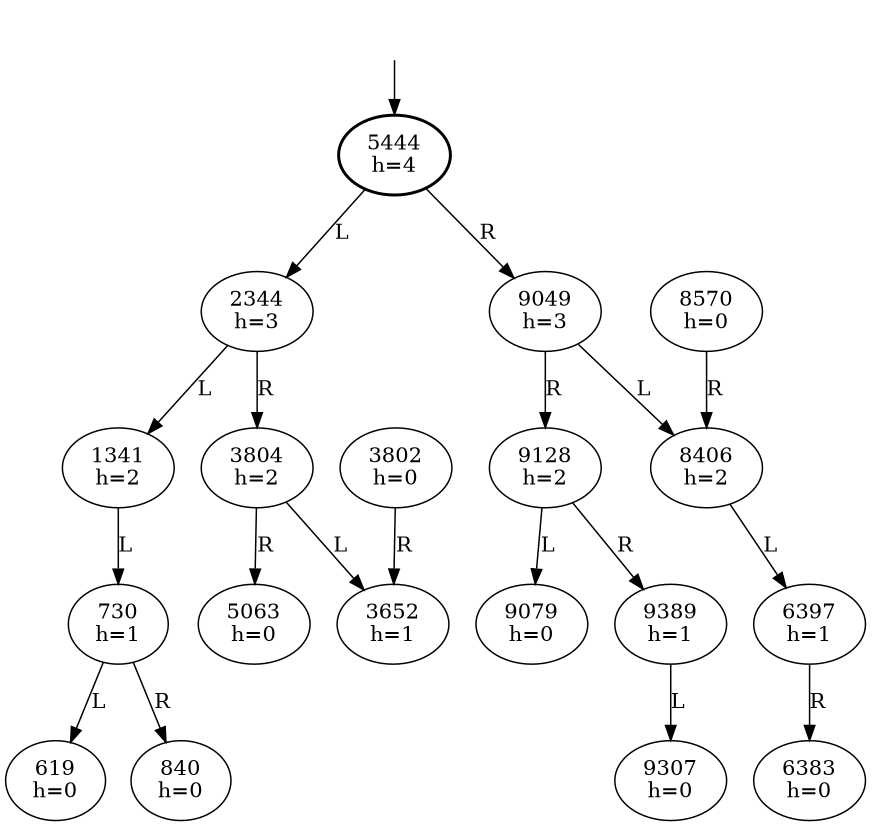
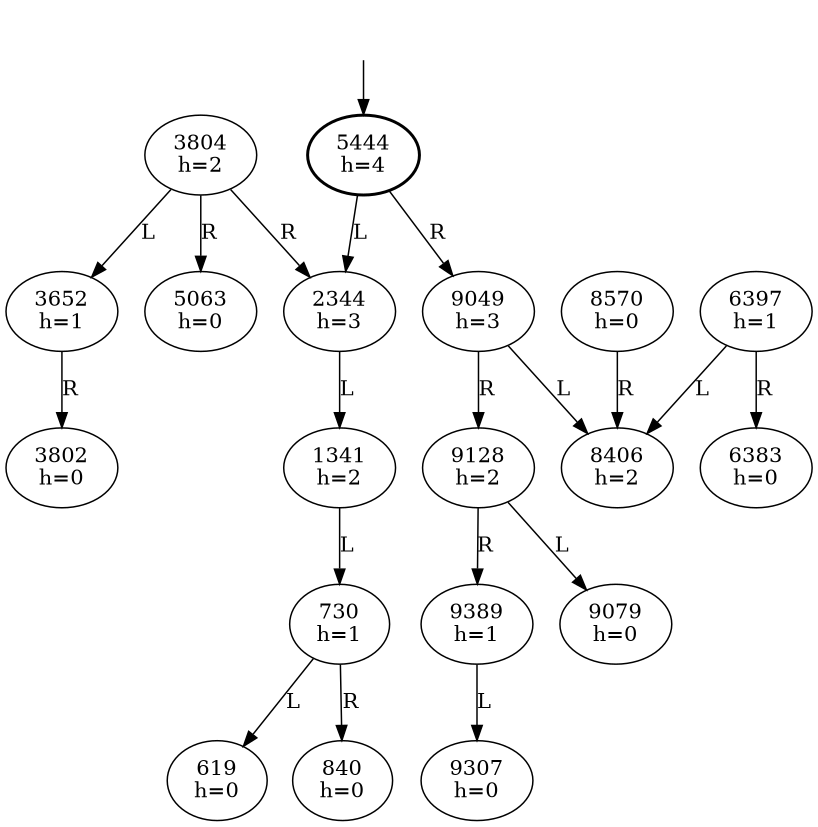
edge "2344 h=3" -> "3804 h=2": reversed
edge "3802 h=0" -> "3652 h=1": reversed
edge "8406 h=2" -> "6397 h=1": reversed
